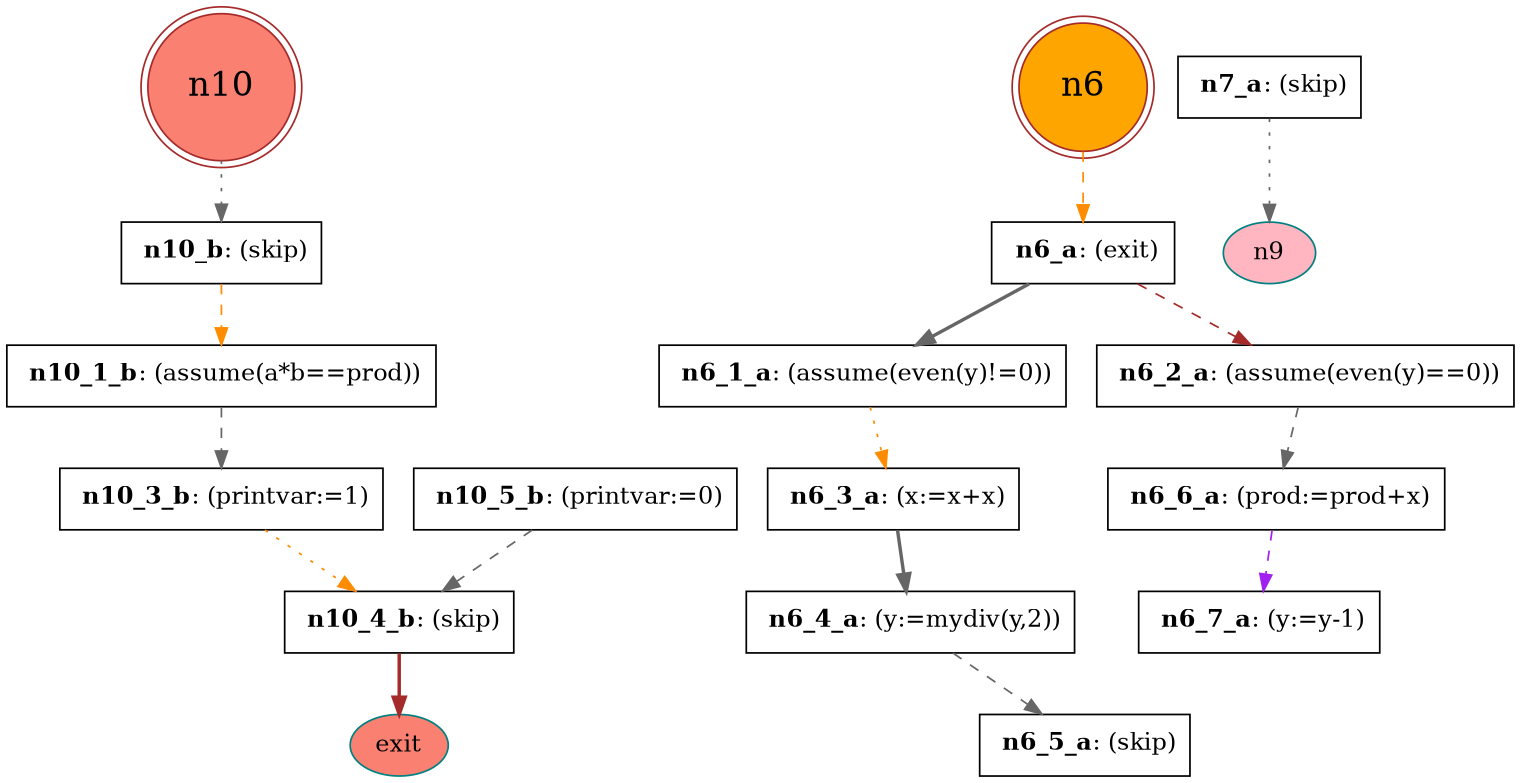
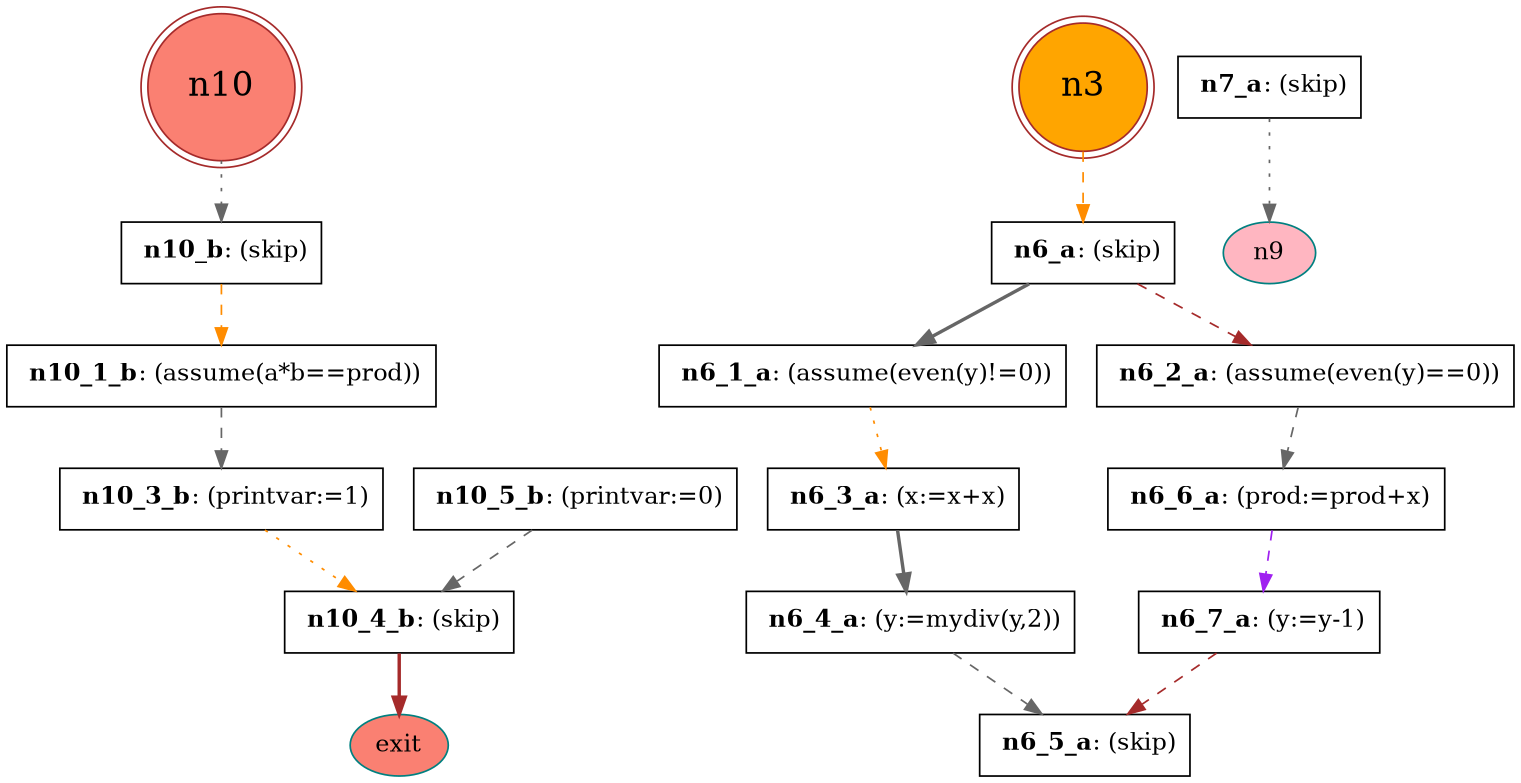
node "n6": label "n6" -> "n3"
node "n6_a": text ": (exit)" -> ": (skip)"
edge "n6_7_a" -> "n6_5_a": added
